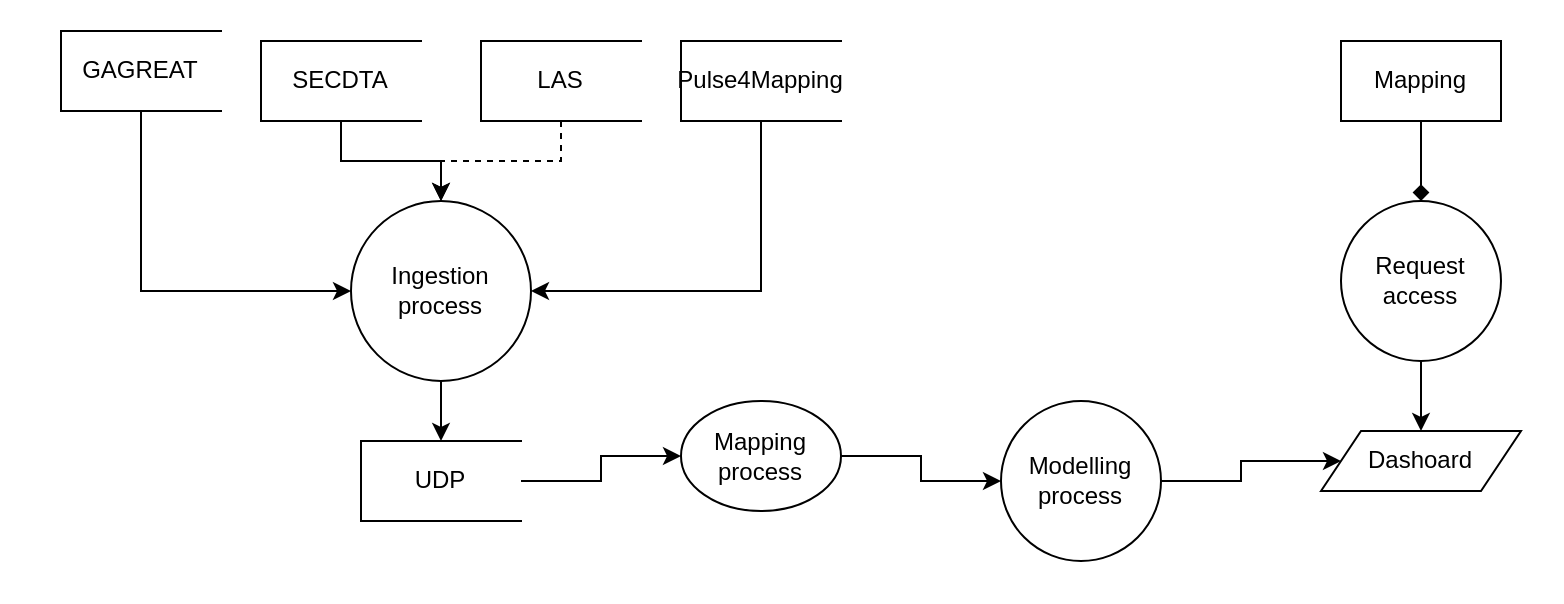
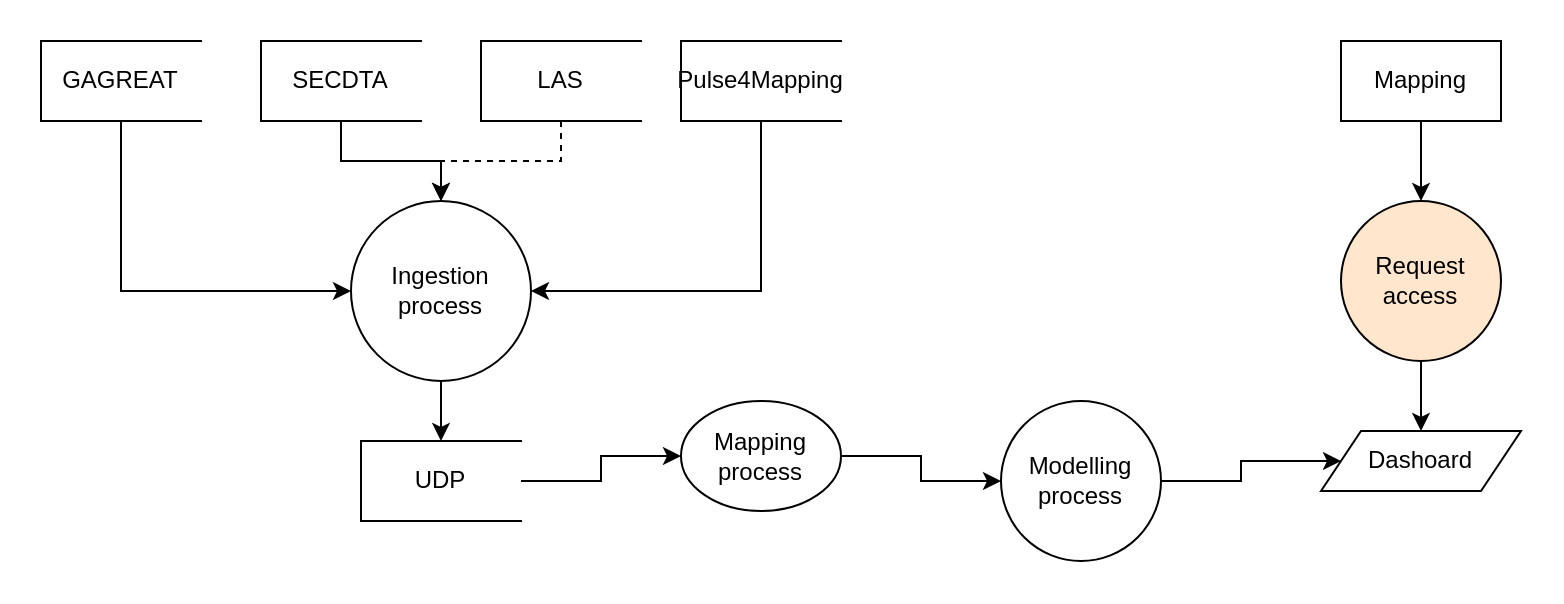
node "GAGREAT": moved (141, 71) -> (121, 81)
edge "Mapping" -> "Request access": arrowhead diamond -> classic
node "Request access": fillcolor #ffffff -> #ffe6cc
